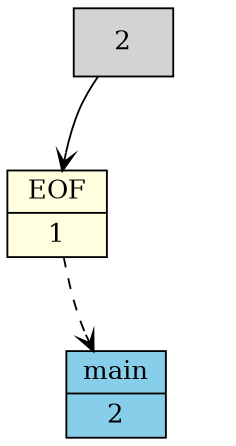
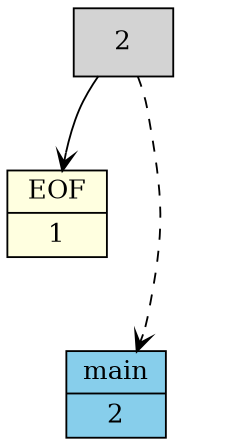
edge "EOF" -> "main": now "2" -> "main"
